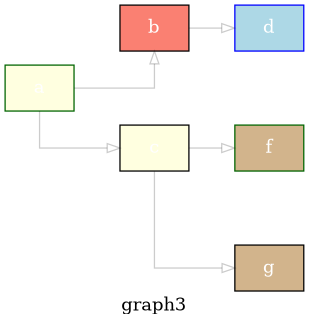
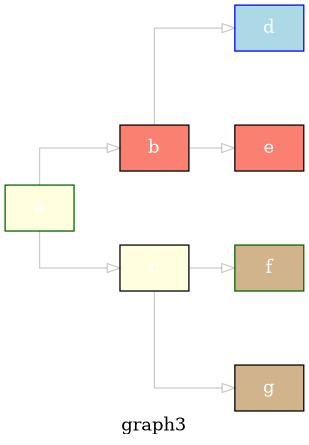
node "e": added
